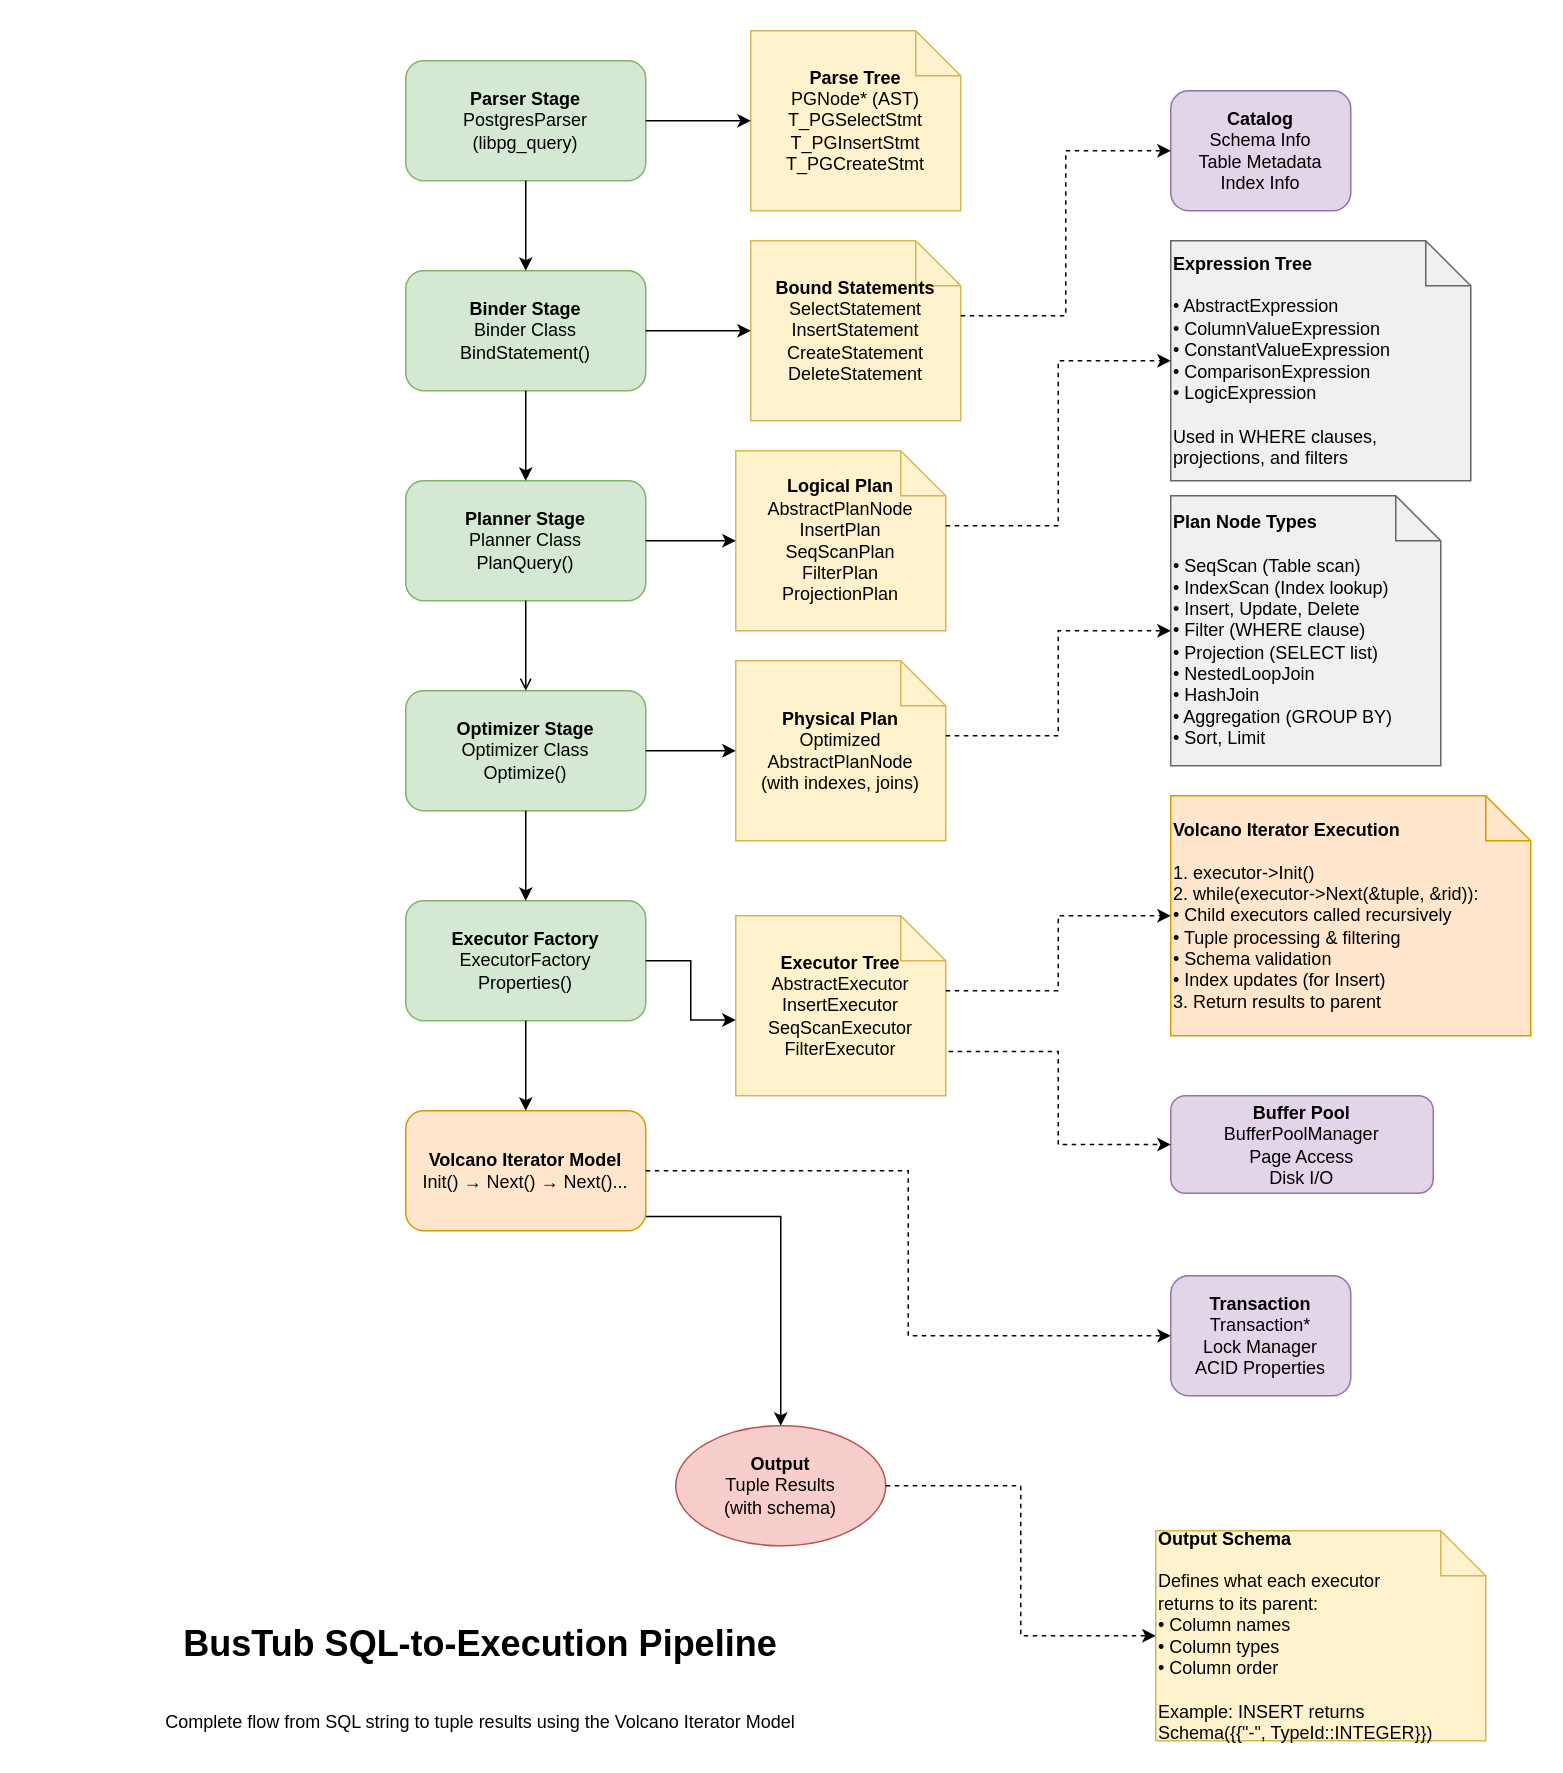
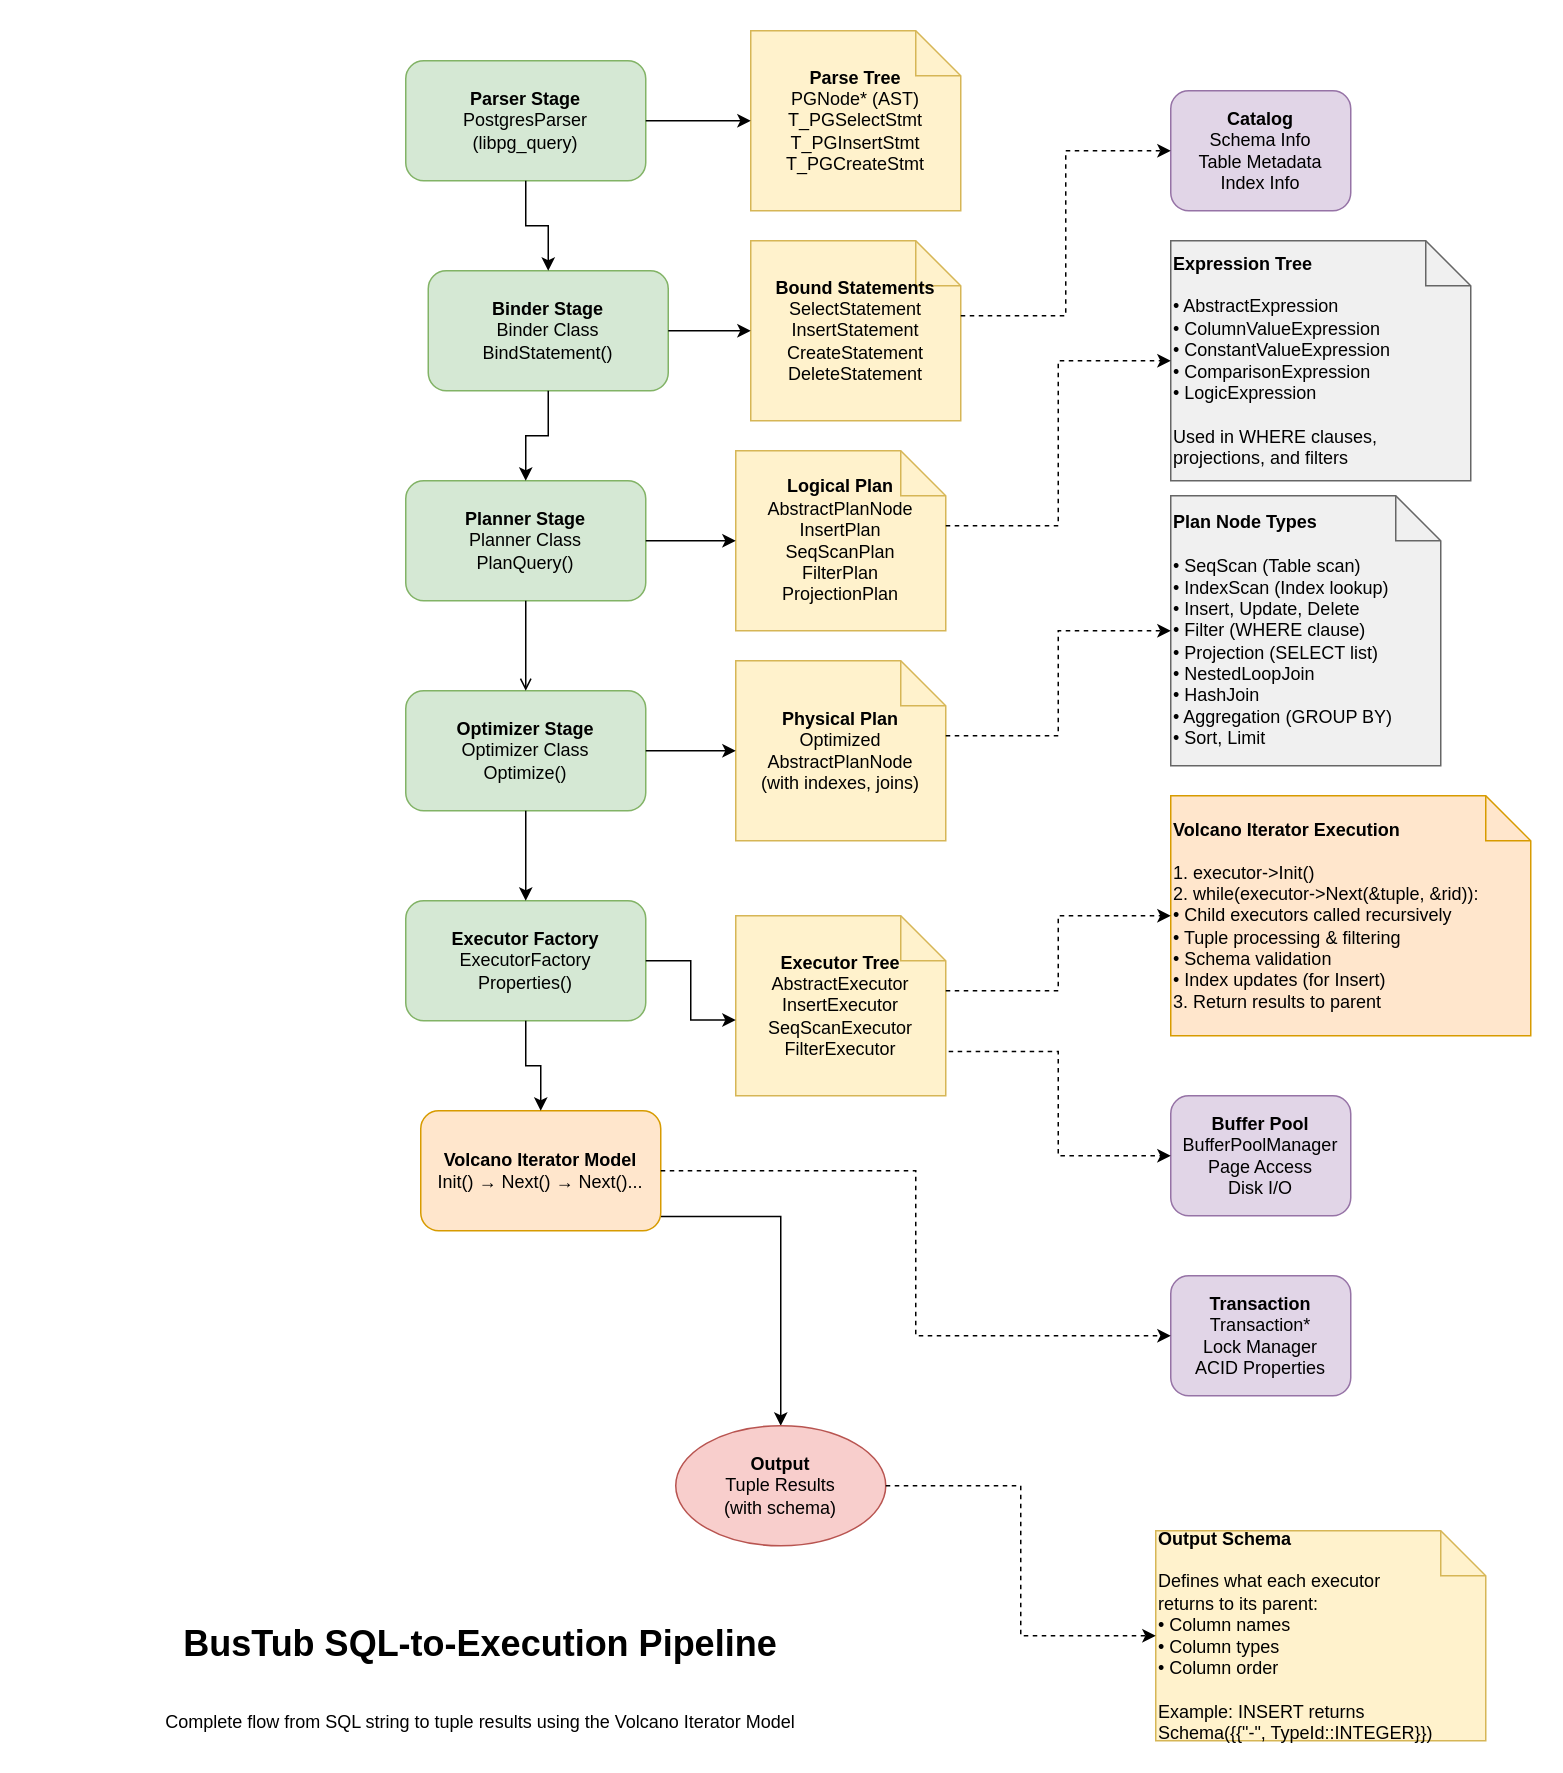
node "Binder Stage Binder Class BindStatement()": moved (526, 331) -> (548, 331)
node "Buffer Pool BufferPoolManager Page Access Disk I/O": size 263x98 -> 180x120
node "Volcano Iterator Model Init() → Next() → Next()...": moved (526, 1171) -> (541, 1171)
